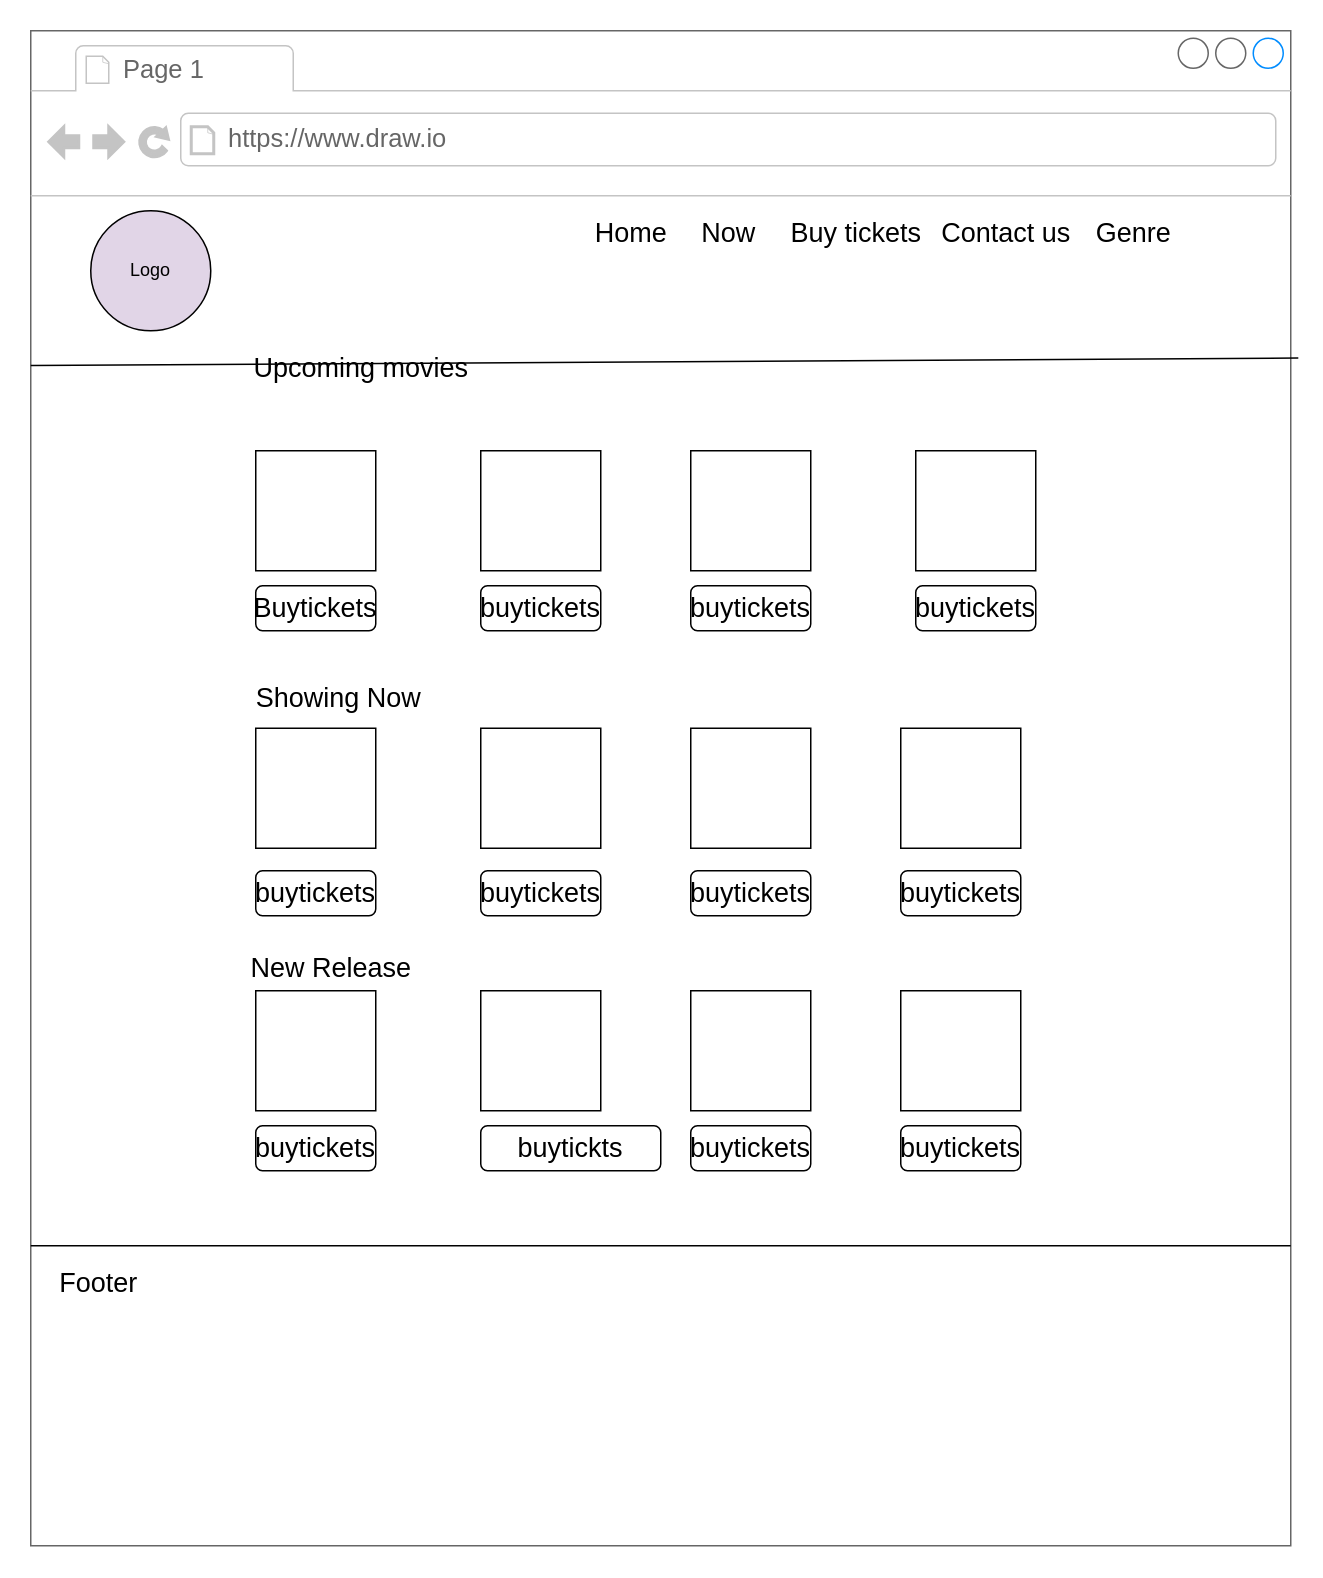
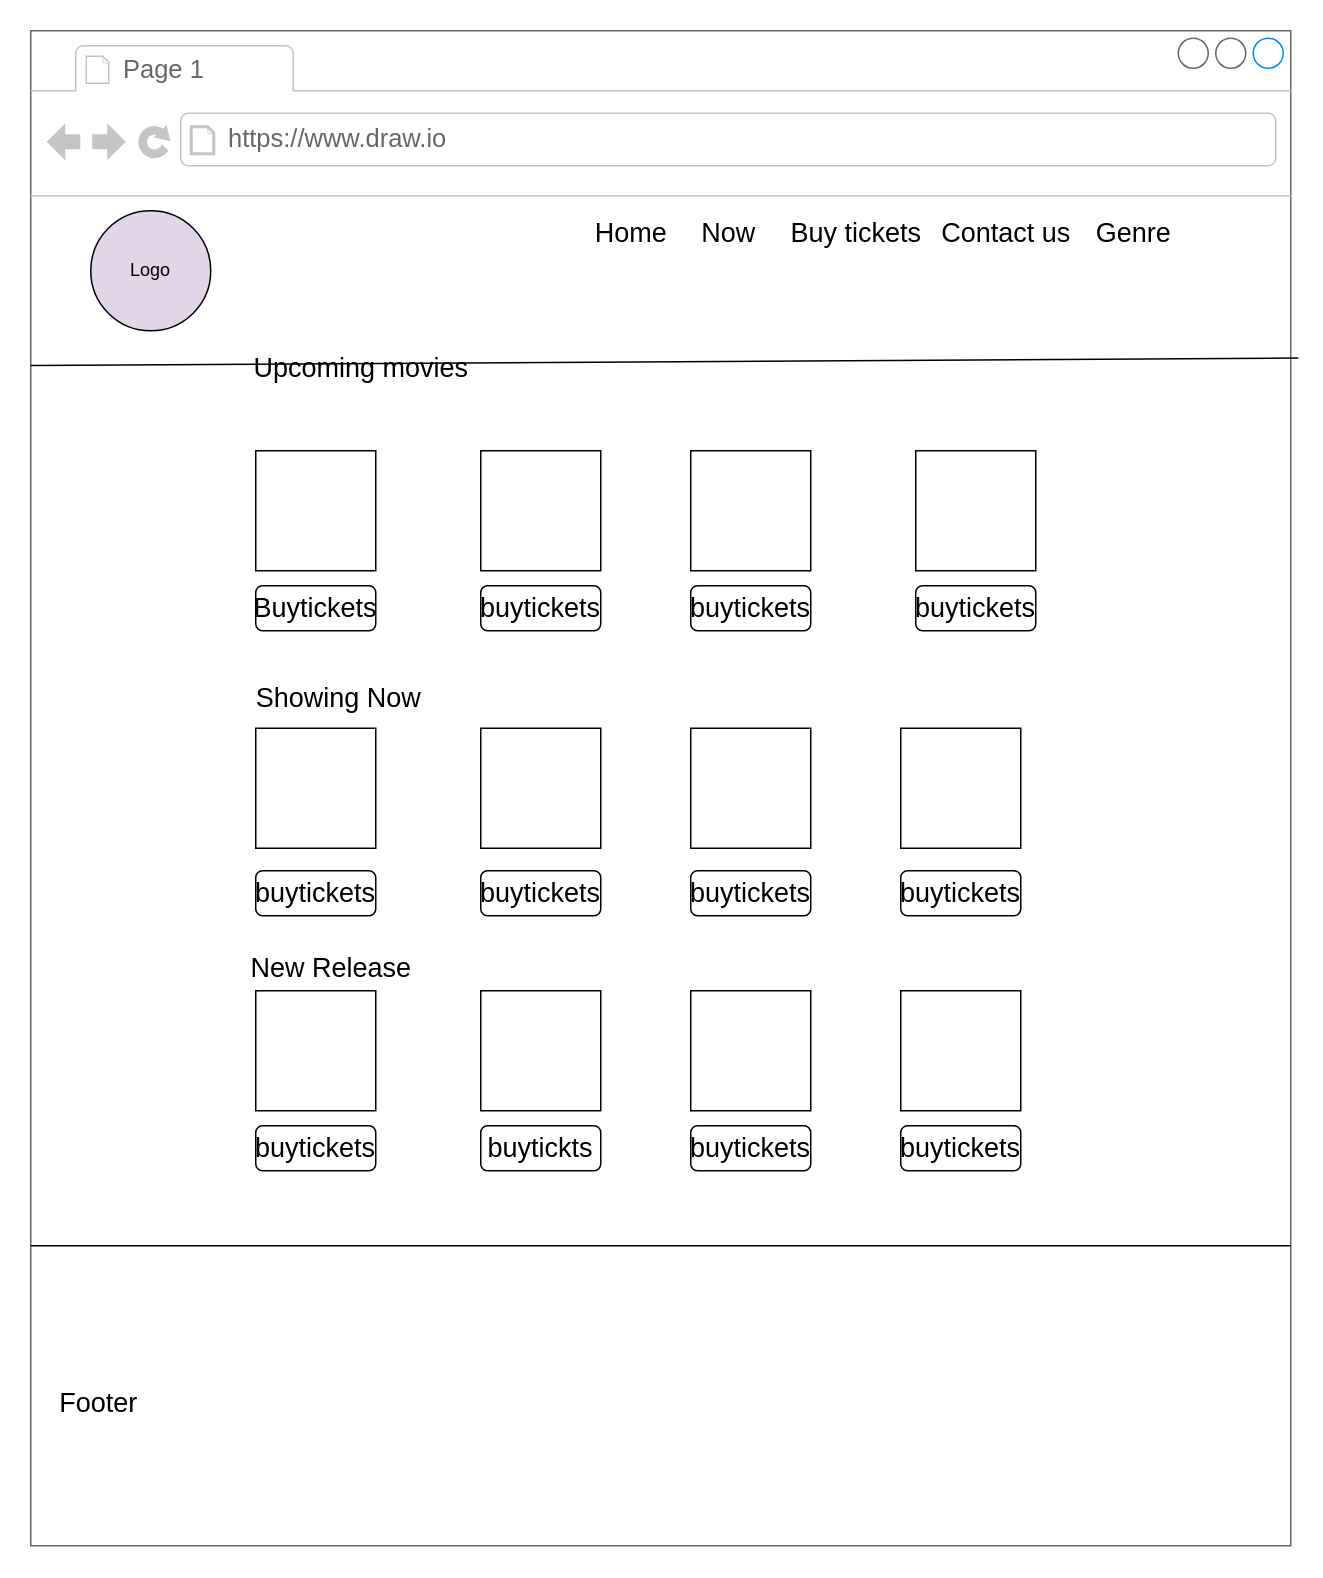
node "buytickts": size 180x45 -> 120x45
node "Footer": moved (98, 1283) -> (98, 1403)
